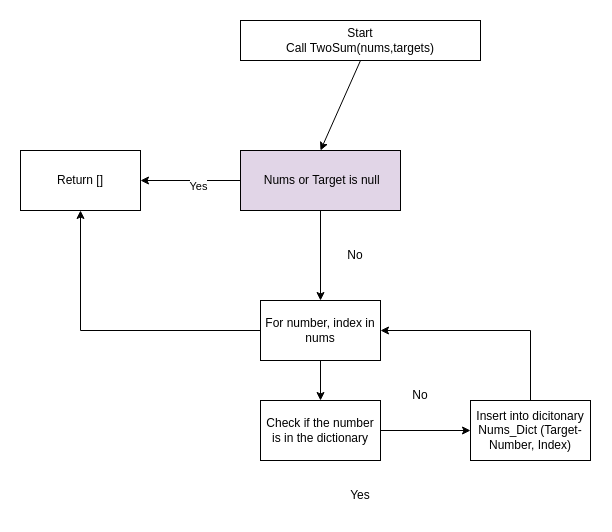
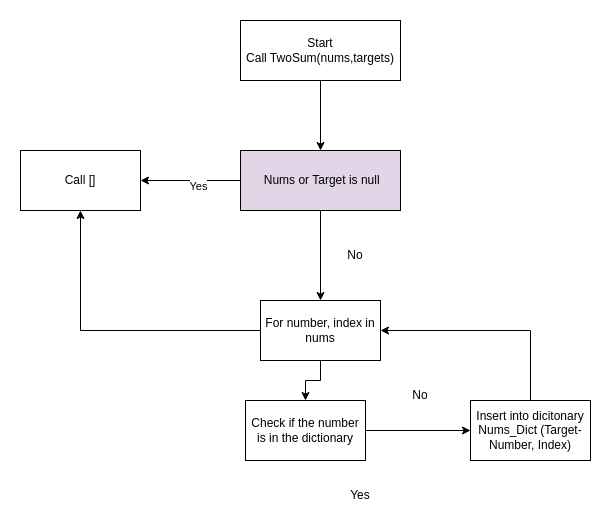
node "Start Call TwoSum(nums,targets)": size 240x40 -> 160x60
node "Return []": label "Return []" -> "Call []"
node "Check if the number is in the dictionary": moved (321, 431) -> (306, 431)
